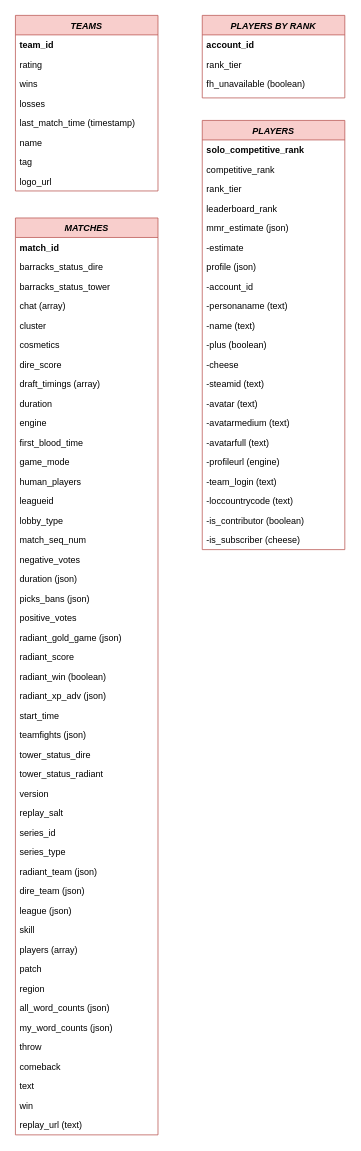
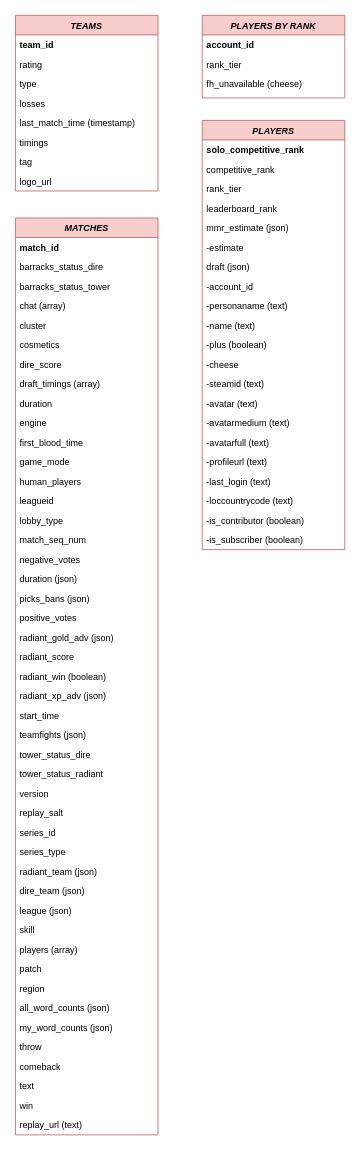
node "wins": label "wins" -> "type"
node "fh_unavailable (boolean)": label "fh_unavailable (boolean)" -> "fh_unavailable (cheese)"
node "name": label "name" -> "timings"
node "profile (json)": label "profile (json)" -> "draft (json)"
node "-profileurl (engine)": label "-profileurl (engine)" -> "-profileurl (text)"
node "-team_login (text)": label "-team_login (text)" -> "-last_login (text)"
node "-is_subscriber (cheese)": label "-is_subscriber (cheese)" -> "-is_subscriber (boolean)"
node "radiant_gold_game (json)": label "radiant_gold_game (json)" -> "radiant_gold_adv (json)"
